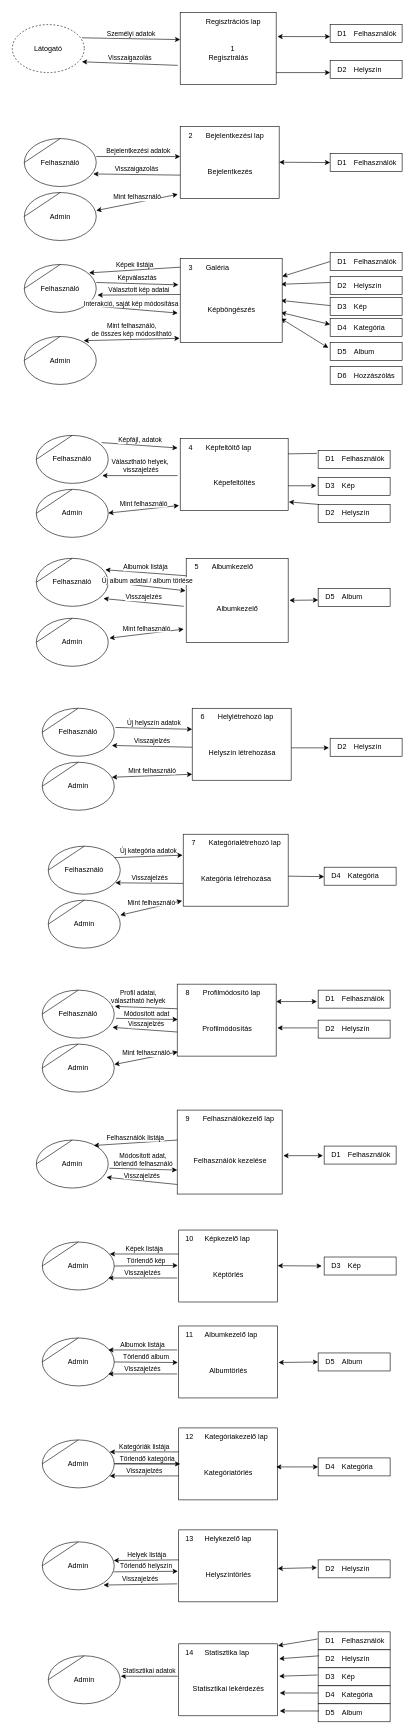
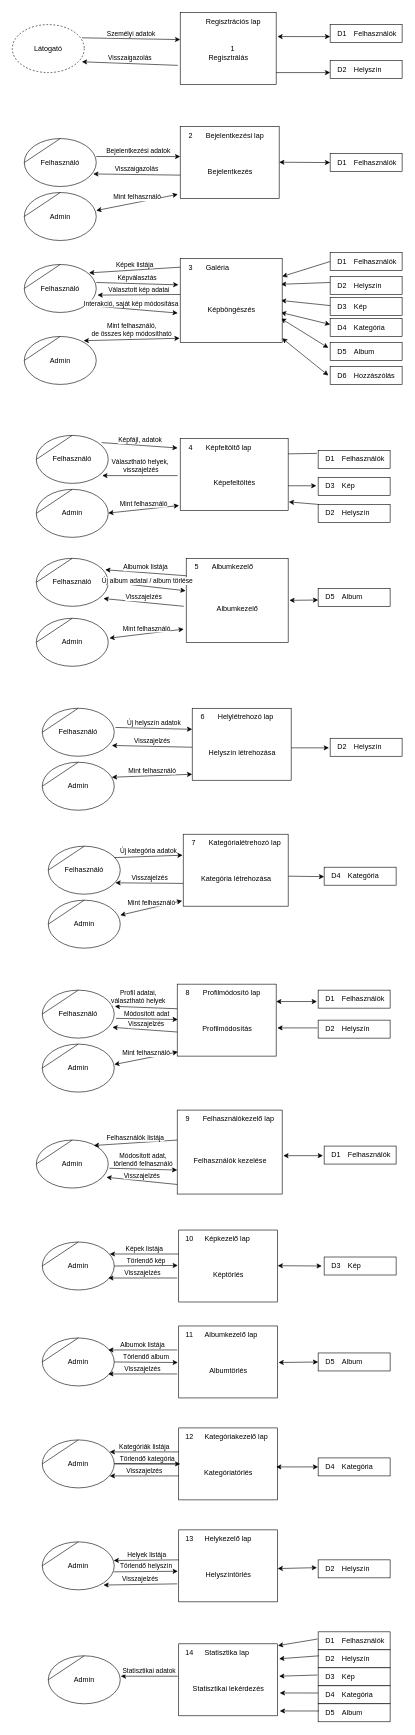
edge "Képböngészés" -- "Hozzászólás": added
